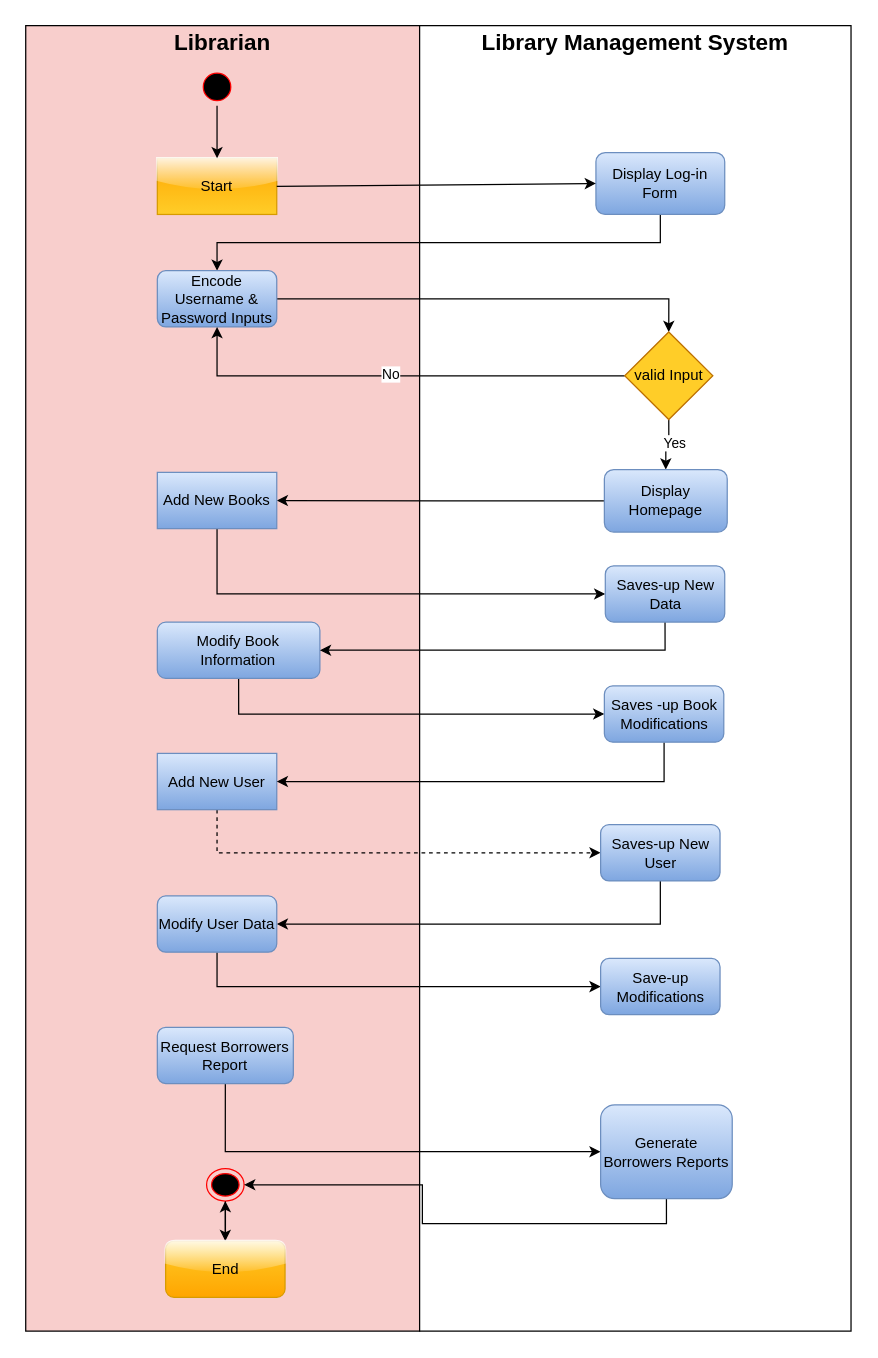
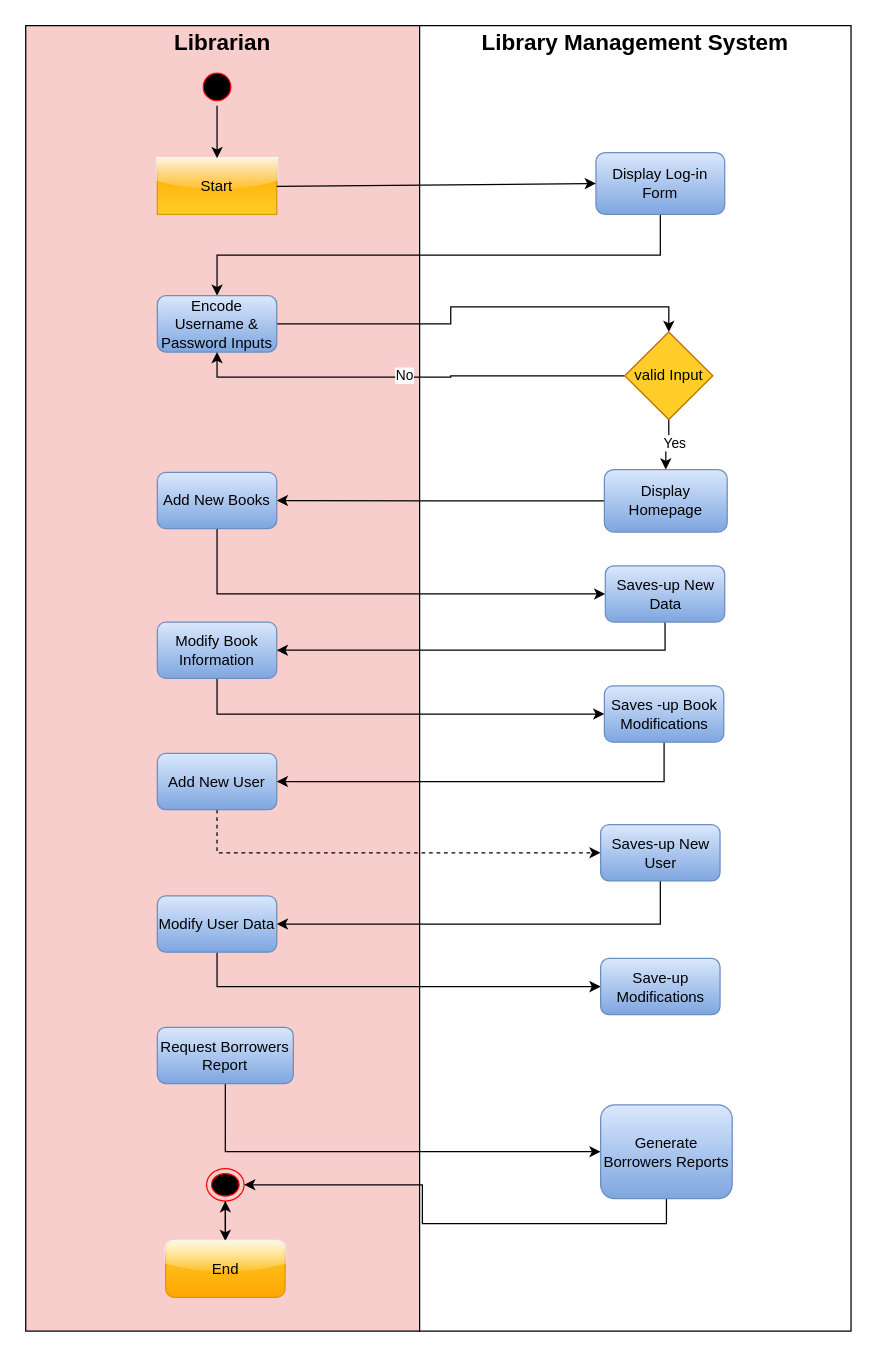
node "Encode Username & Password Inputs": moved (217, 299) -> (217, 324)
node "Add New Books": shape rectangle -> rounded rectangle
node "Modify Book Information": size 163x56 -> 119x56
node "Add New User": shape rectangle -> rounded rectangle
